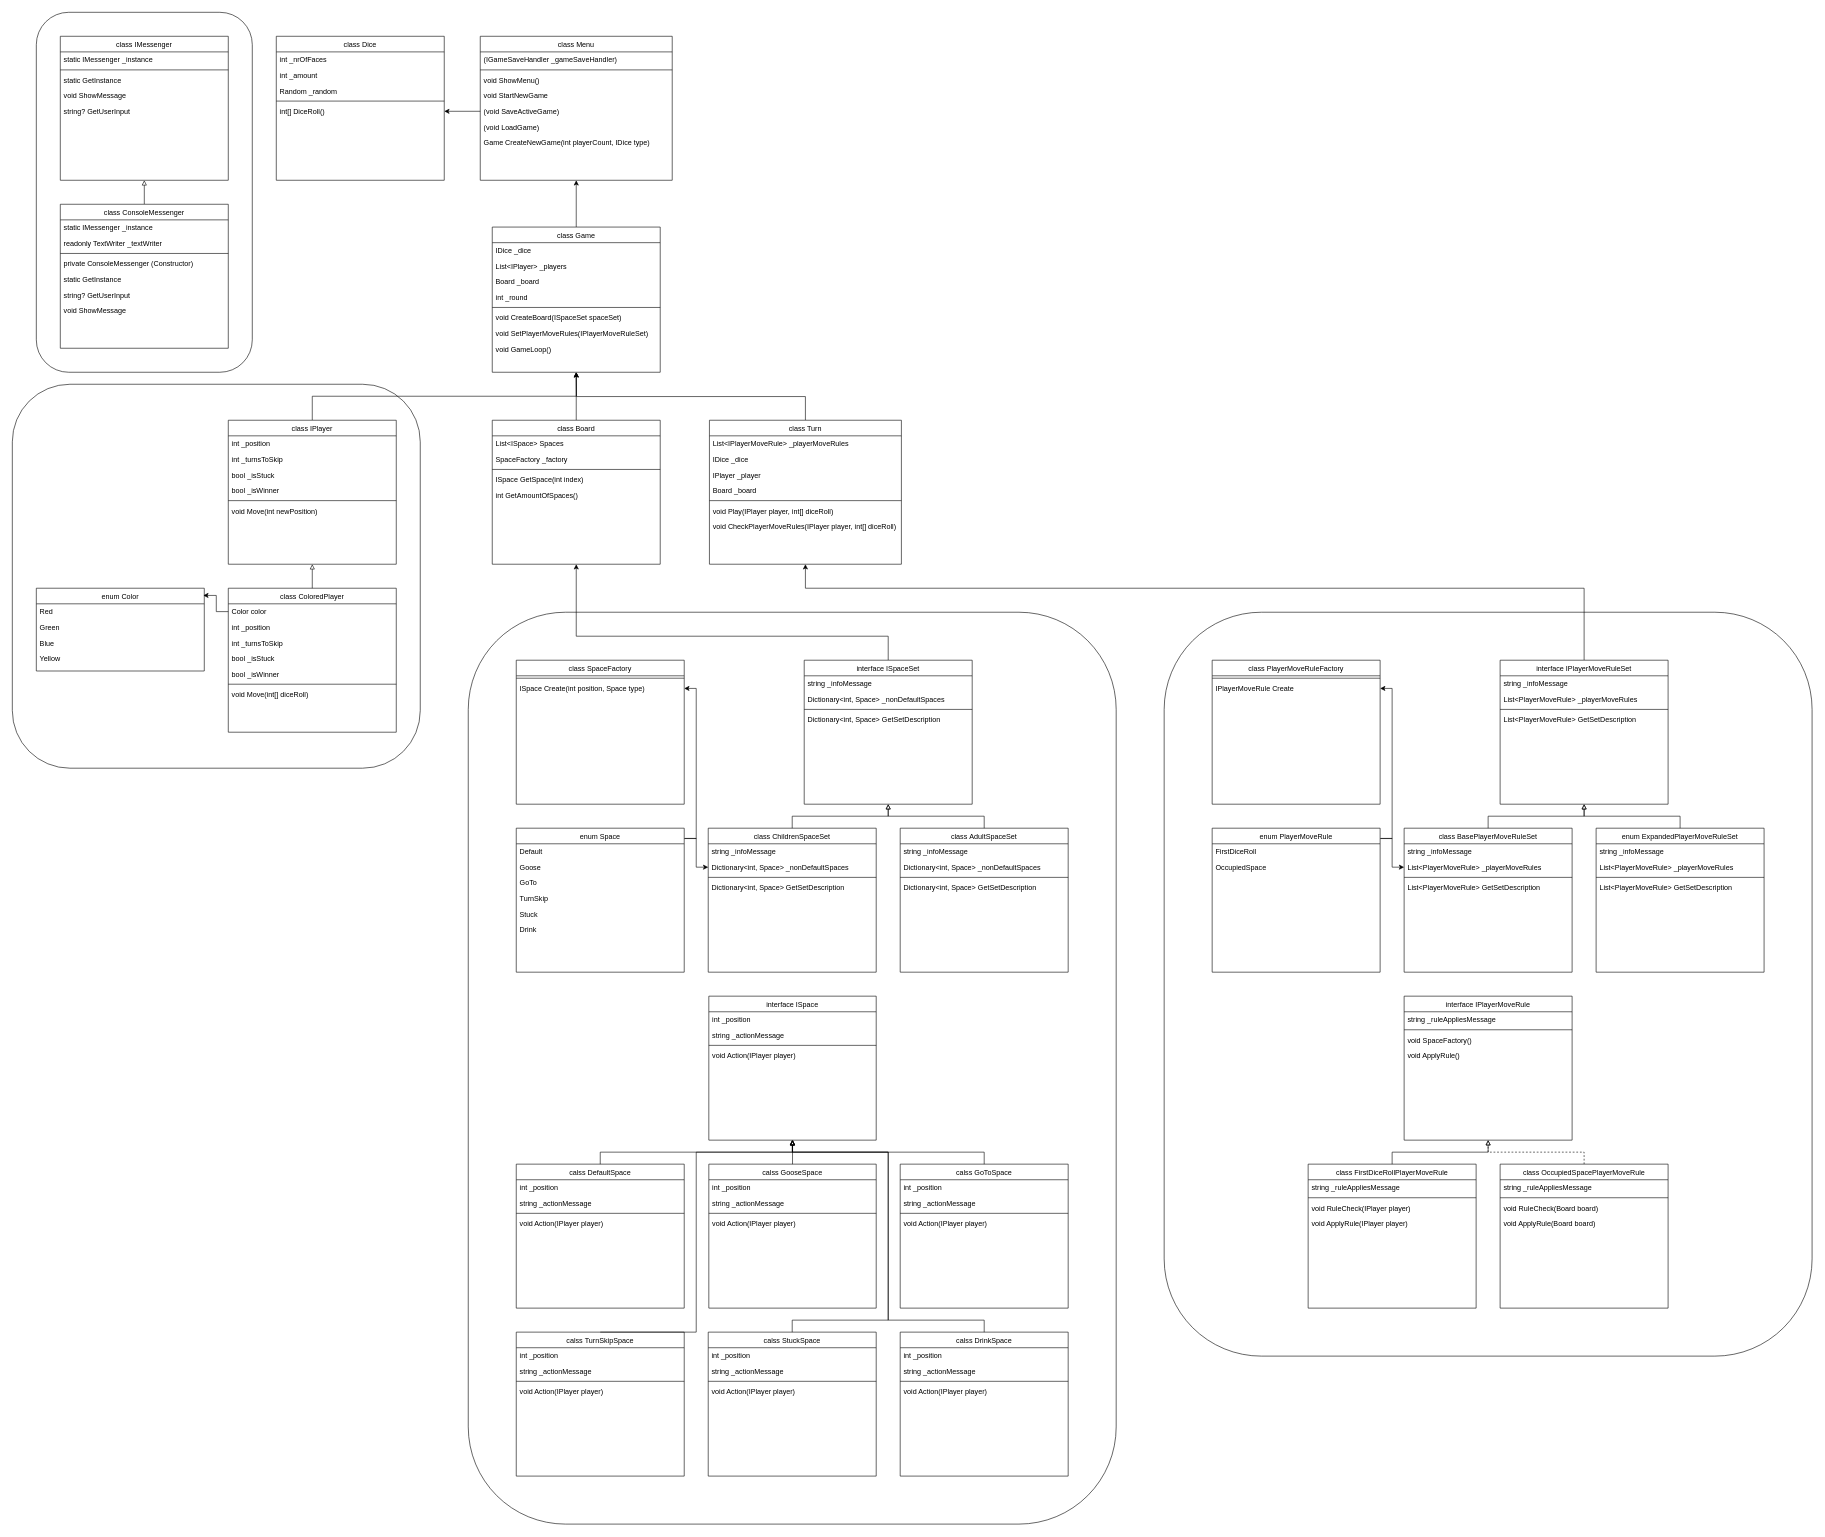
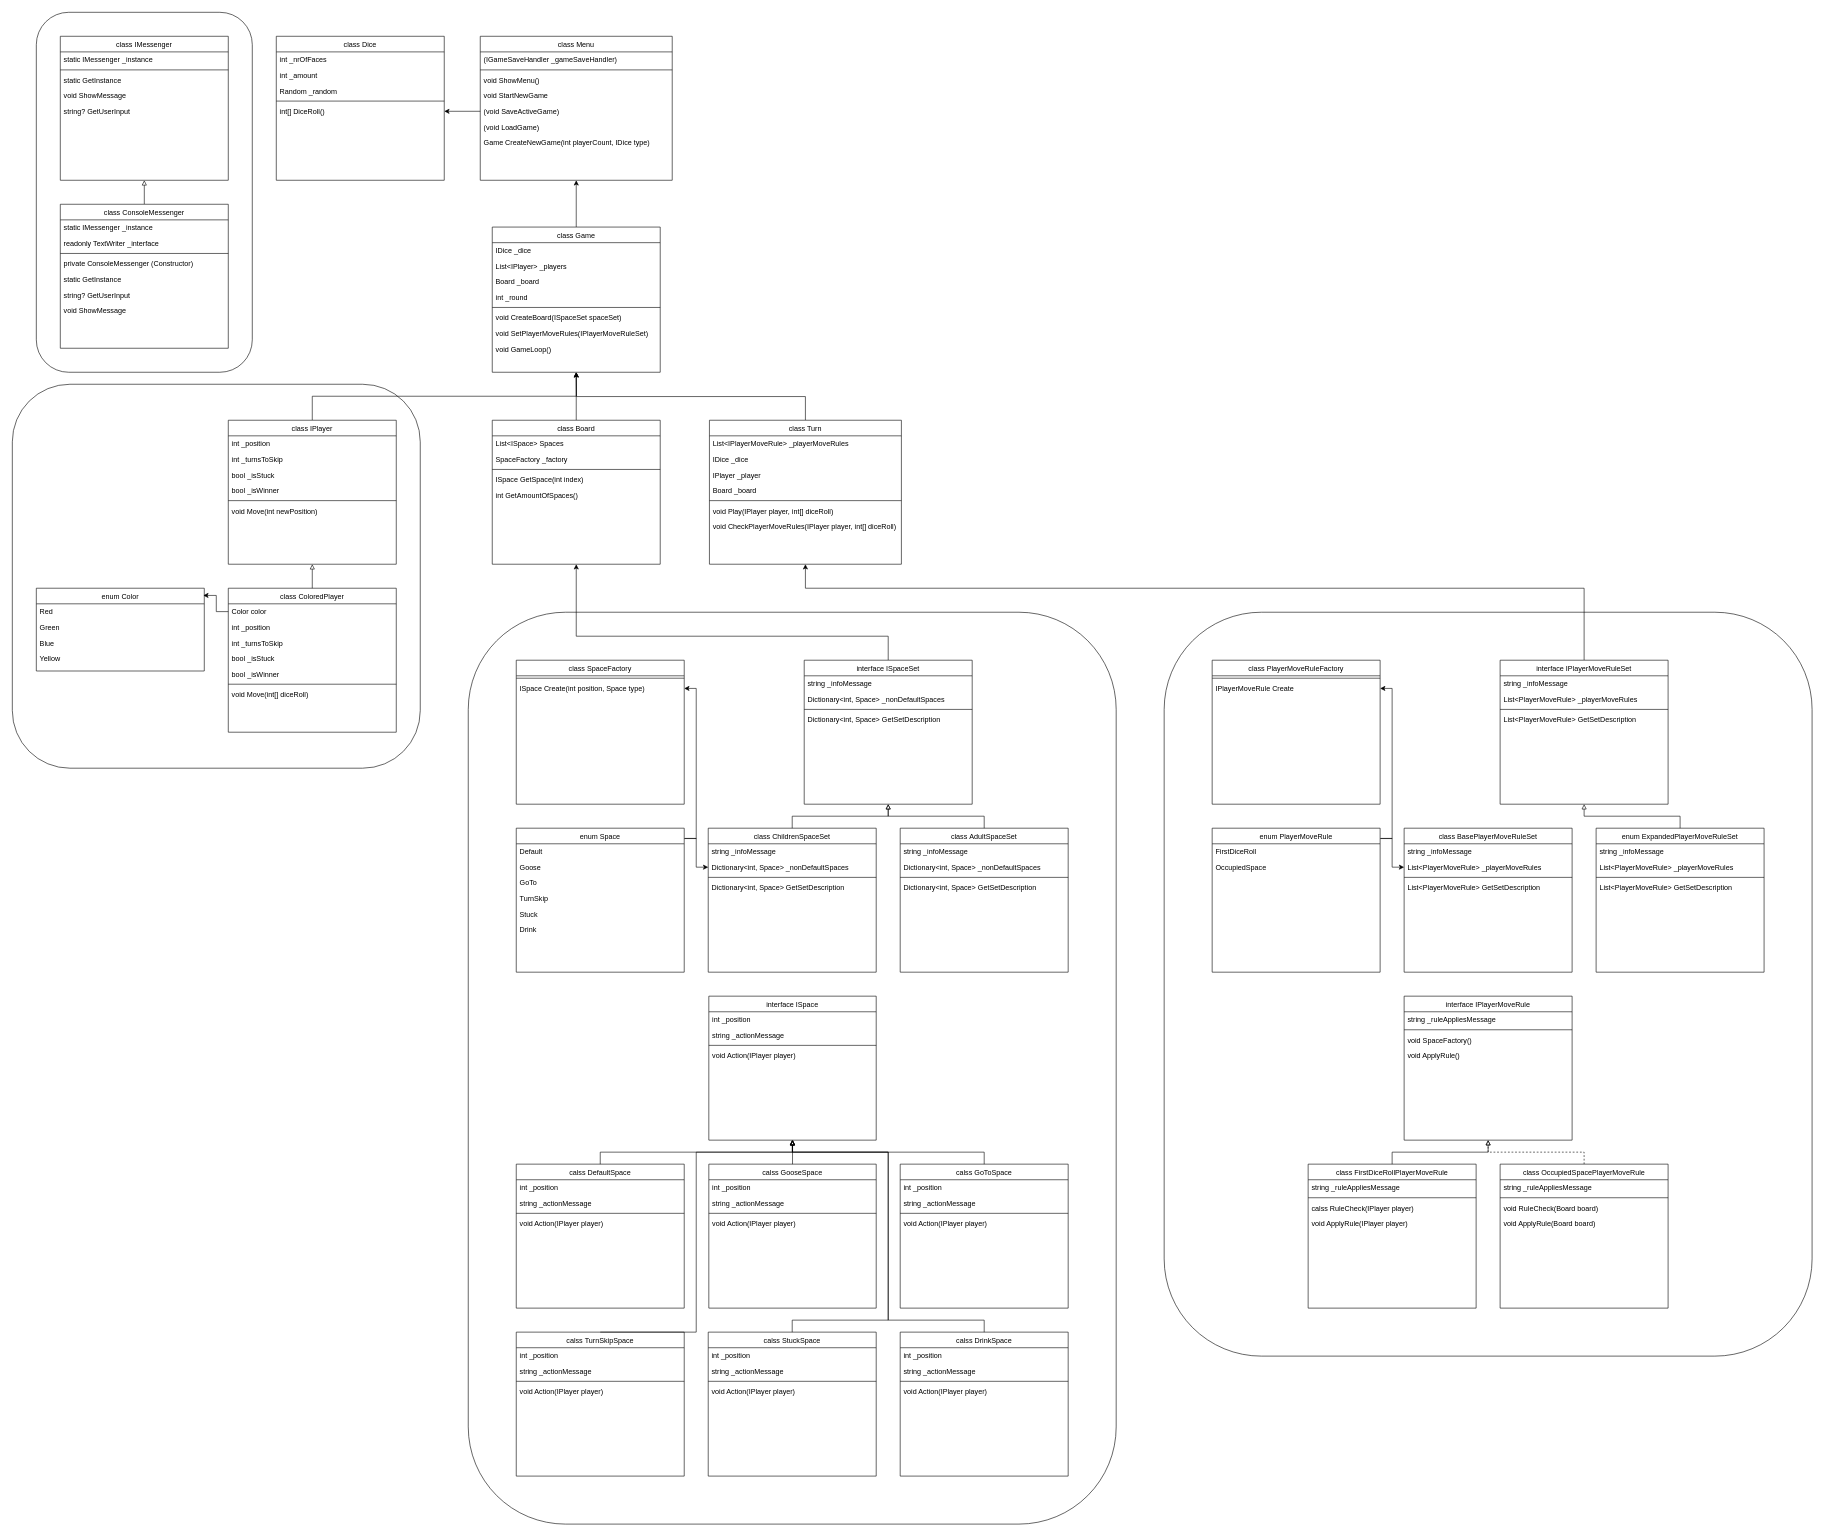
node "readonly TextWriter _textWriter": label "readonly TextWriter _textWriter" -> "readonly TextWriter _interface"
edge "class BasePlayerMoveRuleSet" -> "interface IPlayerMoveRuleSet": removed
node "void RuleCheck(IPlayer player)": label "void RuleCheck(IPlayer player)" -> "calss RuleCheck(IPlayer player)"
